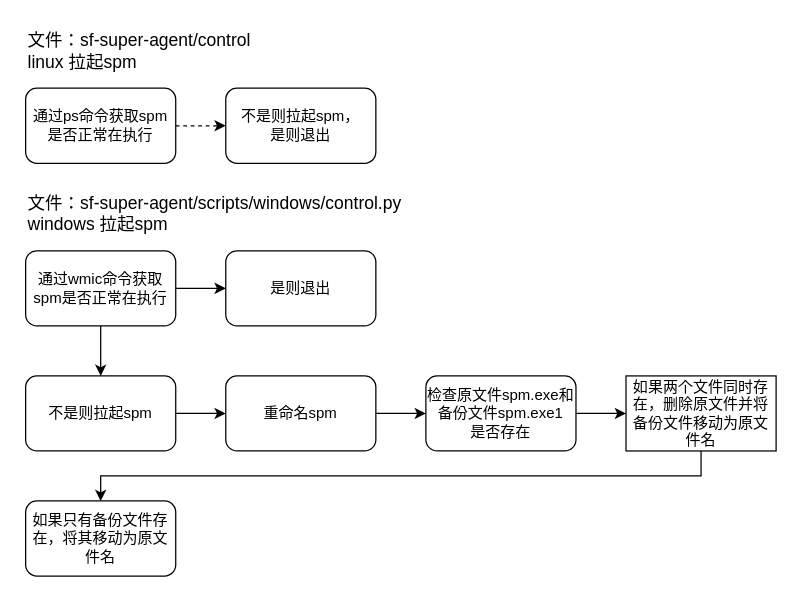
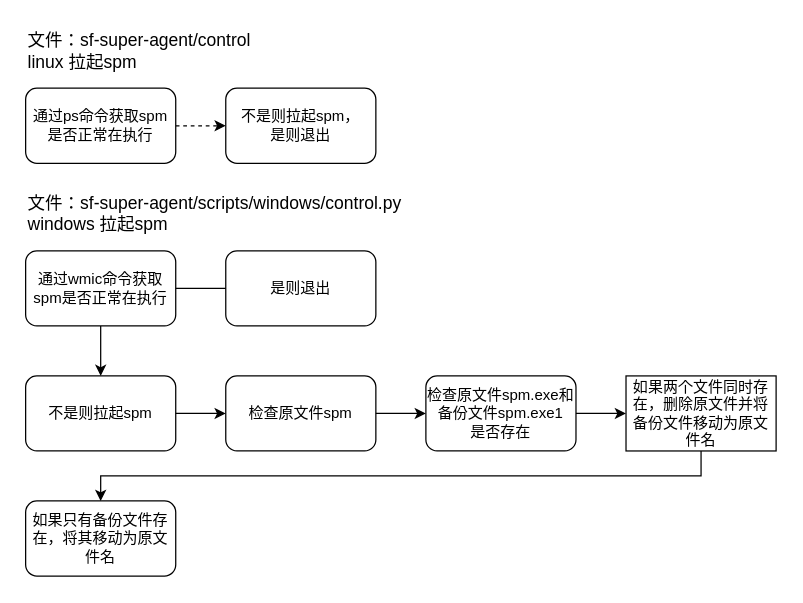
edge "通过wmic命令获取spm是否正常在执行" -> "是则退出": arrowhead classic -> none
node "重命名spm": label "重命名spm" -> "检查原文件spm"
